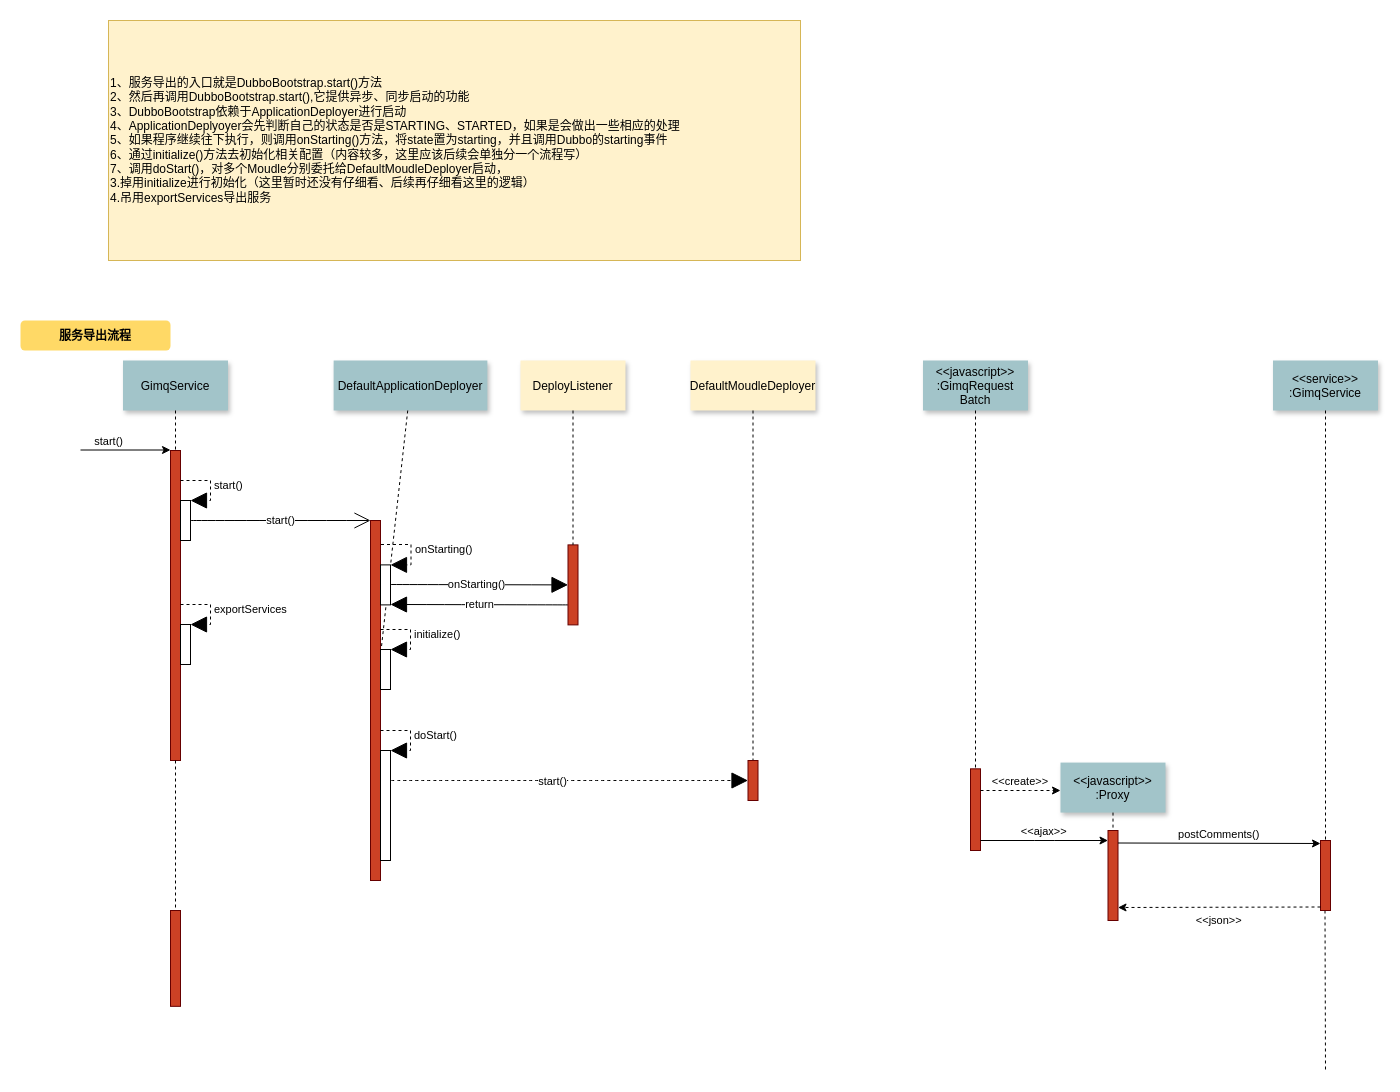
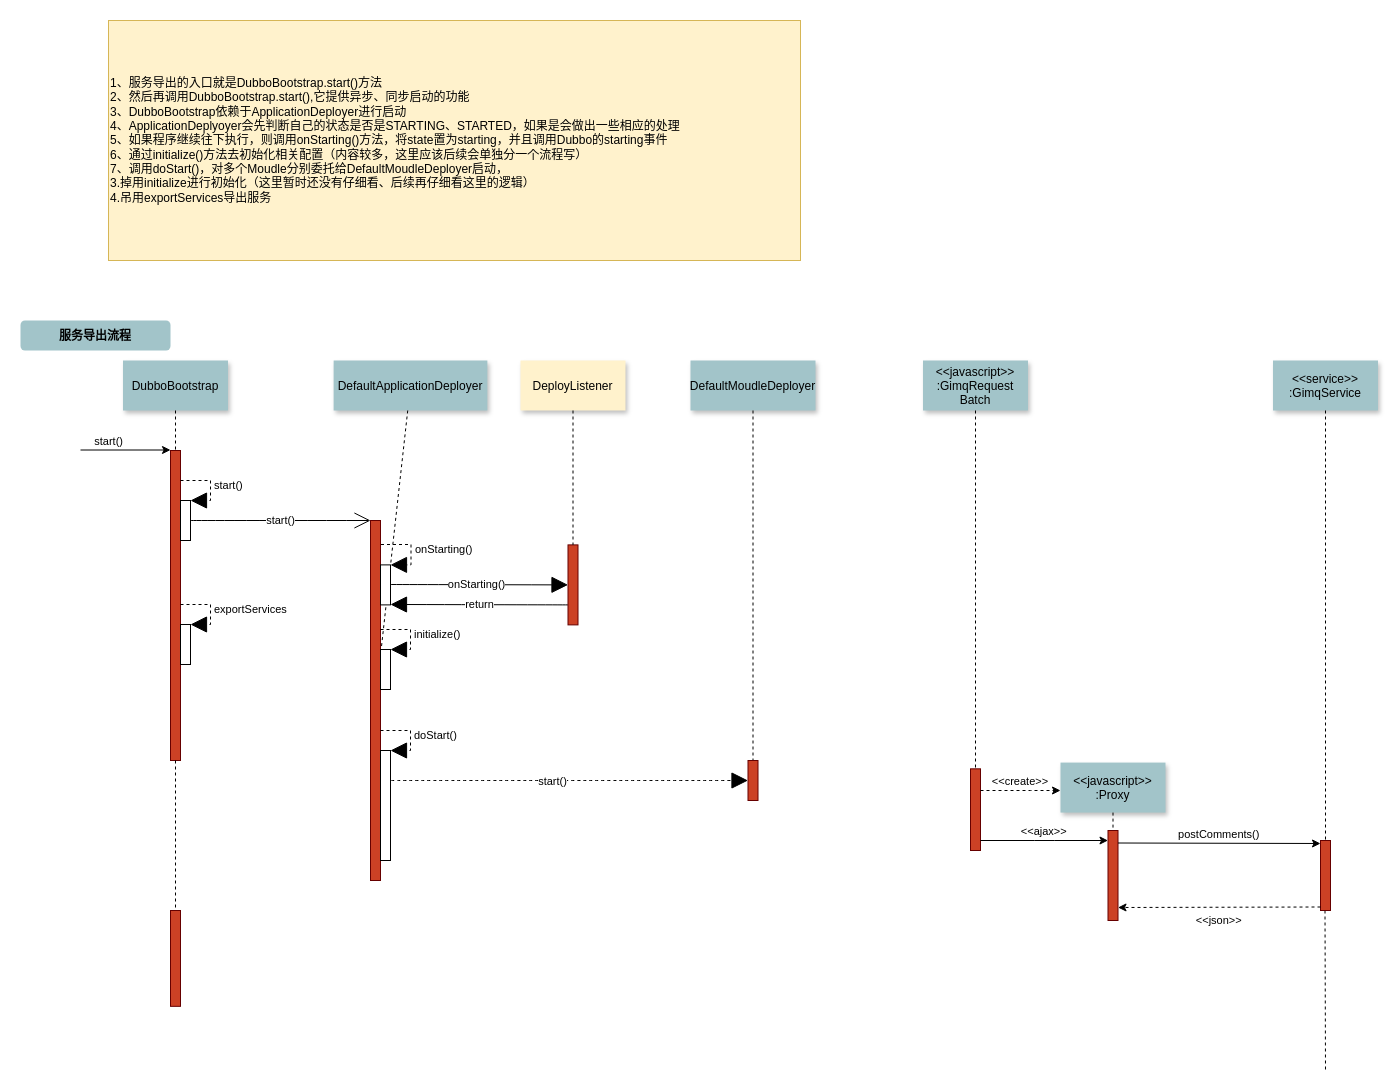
node "服务导出流程": fillcolor #ffd966 -> #a2c4c9
node "GimqService": label "GimqService" -> "DubboBootstrap"
node "DefaultMoudleDeployer": fillcolor #fff2cc -> #a2c4c9
